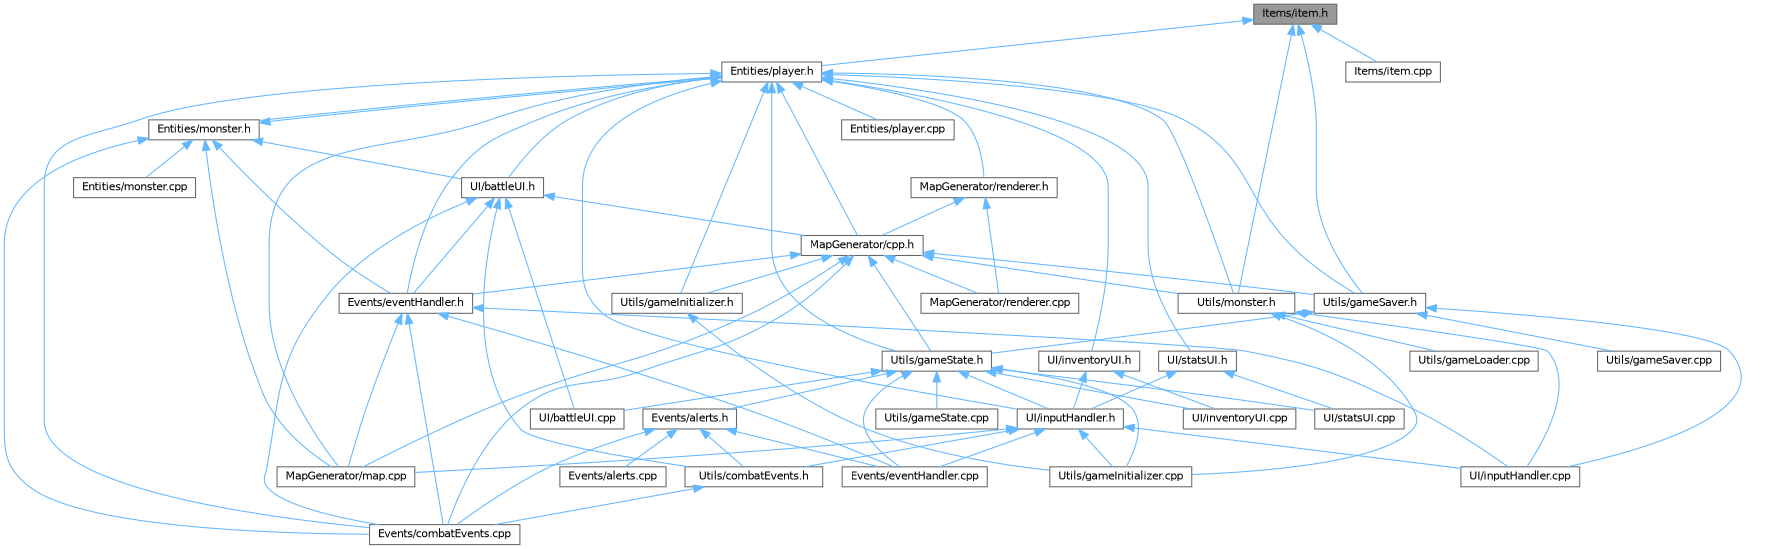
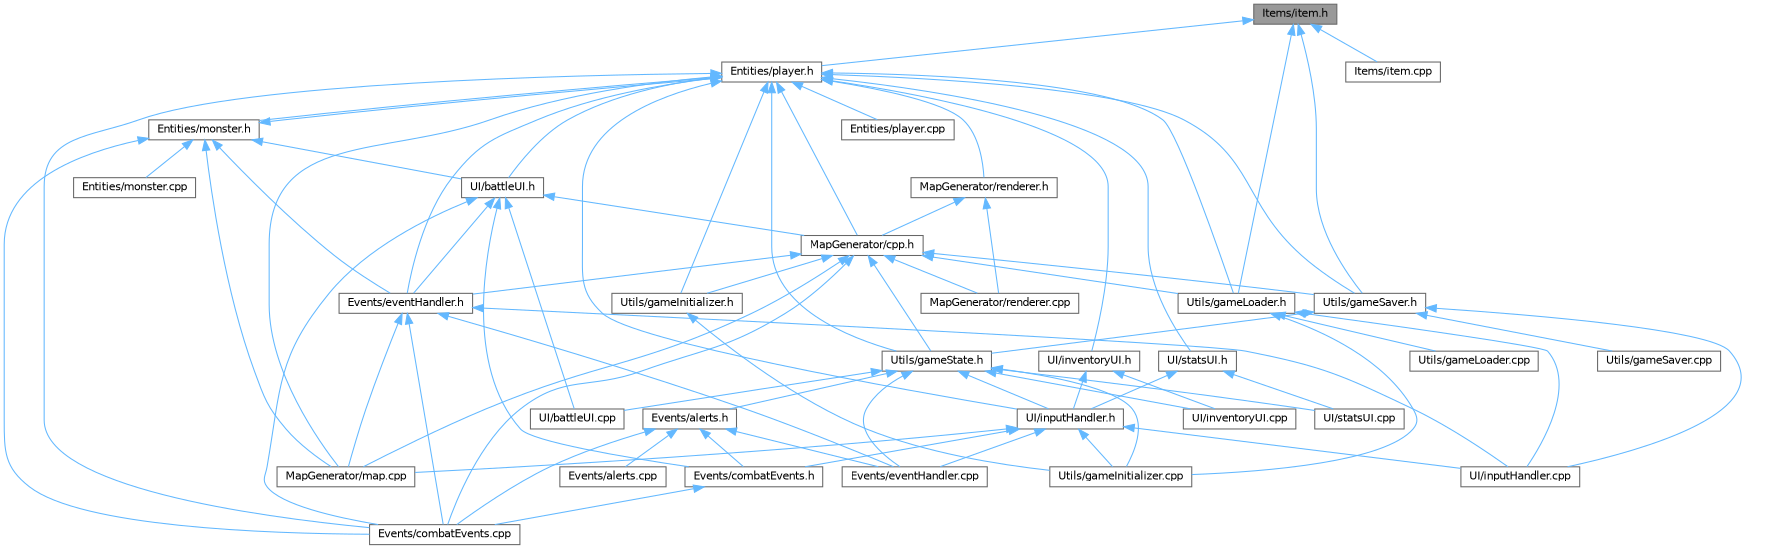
node "Utils/monster.h": label "Utils/monster.h" -> "Utils/gameLoader.h"
node "Utils/gameState.cpp": removed
node "Utils/combatEvents.h": label "Utils/combatEvents.h" -> "Events/combatEvents.h"
